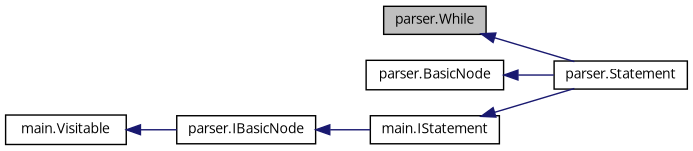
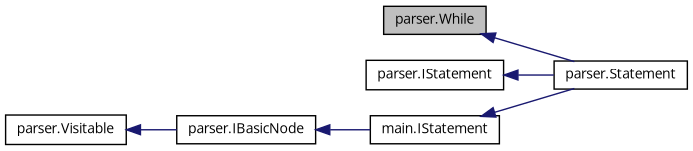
node "parser.BasicNode": label "parser.BasicNode" -> "parser.IStatement"
node "main.Visitable": label "main.Visitable" -> "parser.Visitable"
